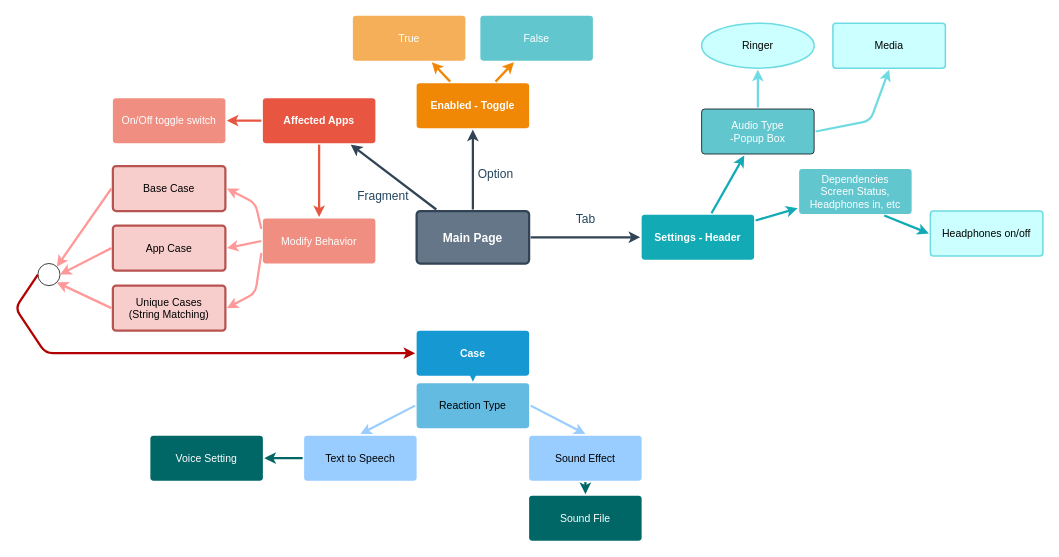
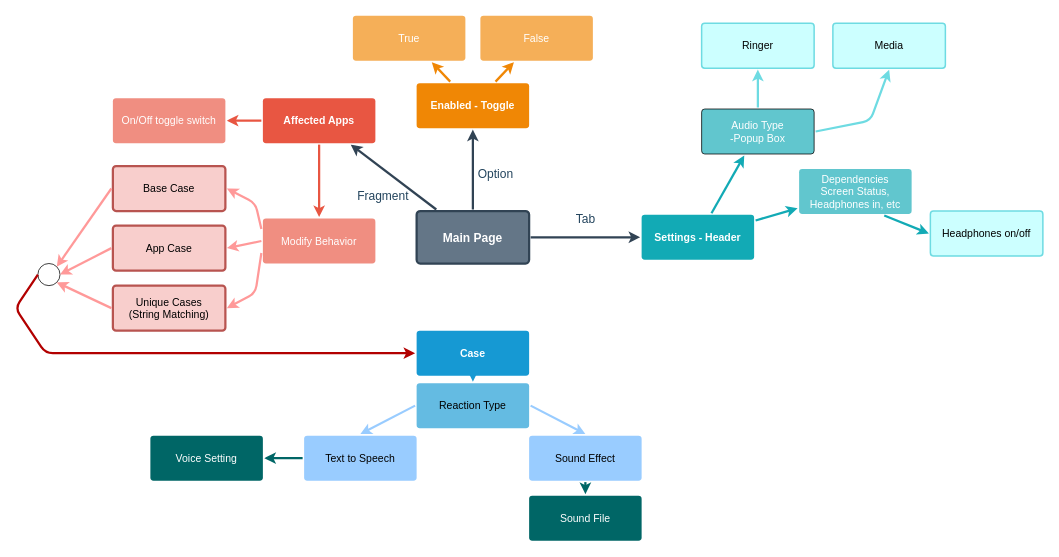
node "False": fillcolor #61c6ce -> #f5af58
node "Ringer": shape ellipse -> rounded rectangle
